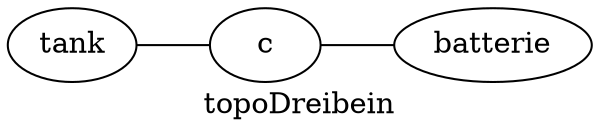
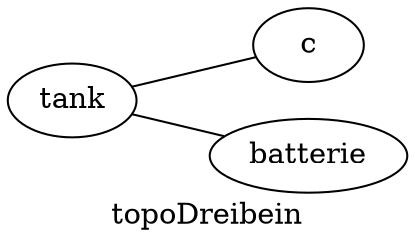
edge "c" -- "batterie": now "tank" -- "batterie"
